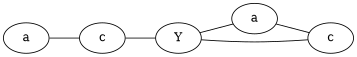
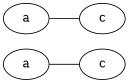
node "Y": removed
